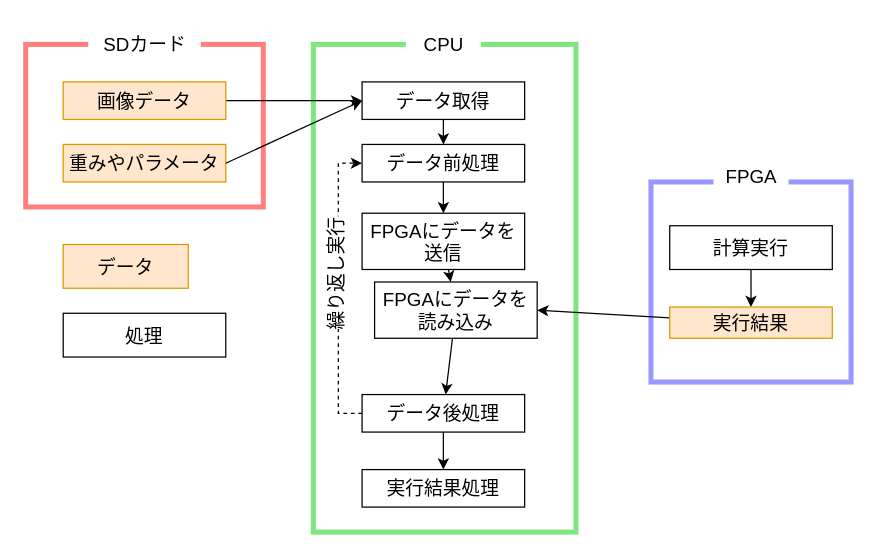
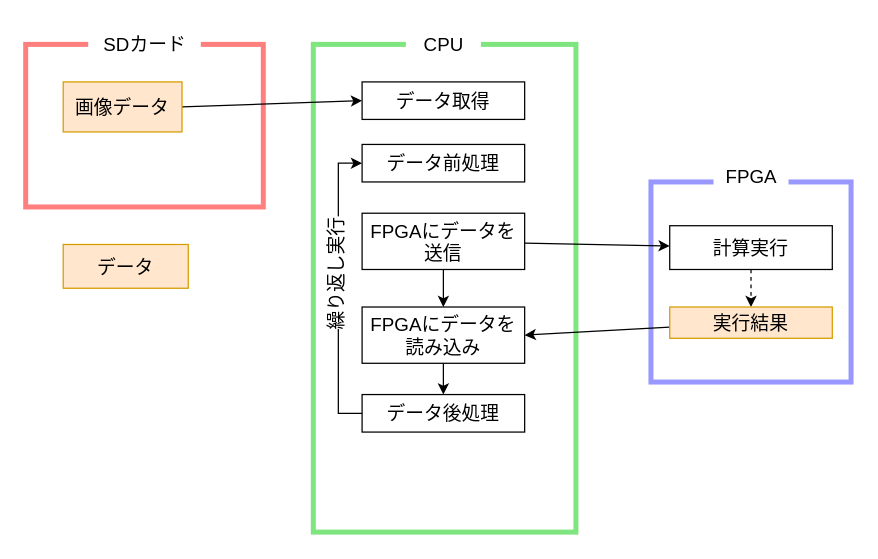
node "画像データ": size 163x38 -> 119x50
edge "データ取得" -> "データ前処理": removed
edge "重みやパラメータ" -> "データ取得": removed
node "重みやパラメータ": removed
edge "データ前処理" -> "FPGAにデータを 送信": removed
edge "FPGAにデータを 送信" -> "計算実行": added
edge "計算実行" -> "実行結果": style solid -> dashed
node "FPGAにデータを読み込み": moved (456, 310) -> (443, 335)
node "処理": removed
edge "データ後処理" -> "データ前処理": style dashed -> solid
edge "データ後処理" -> "実行結果処理": removed
node "実行結果処理": removed
